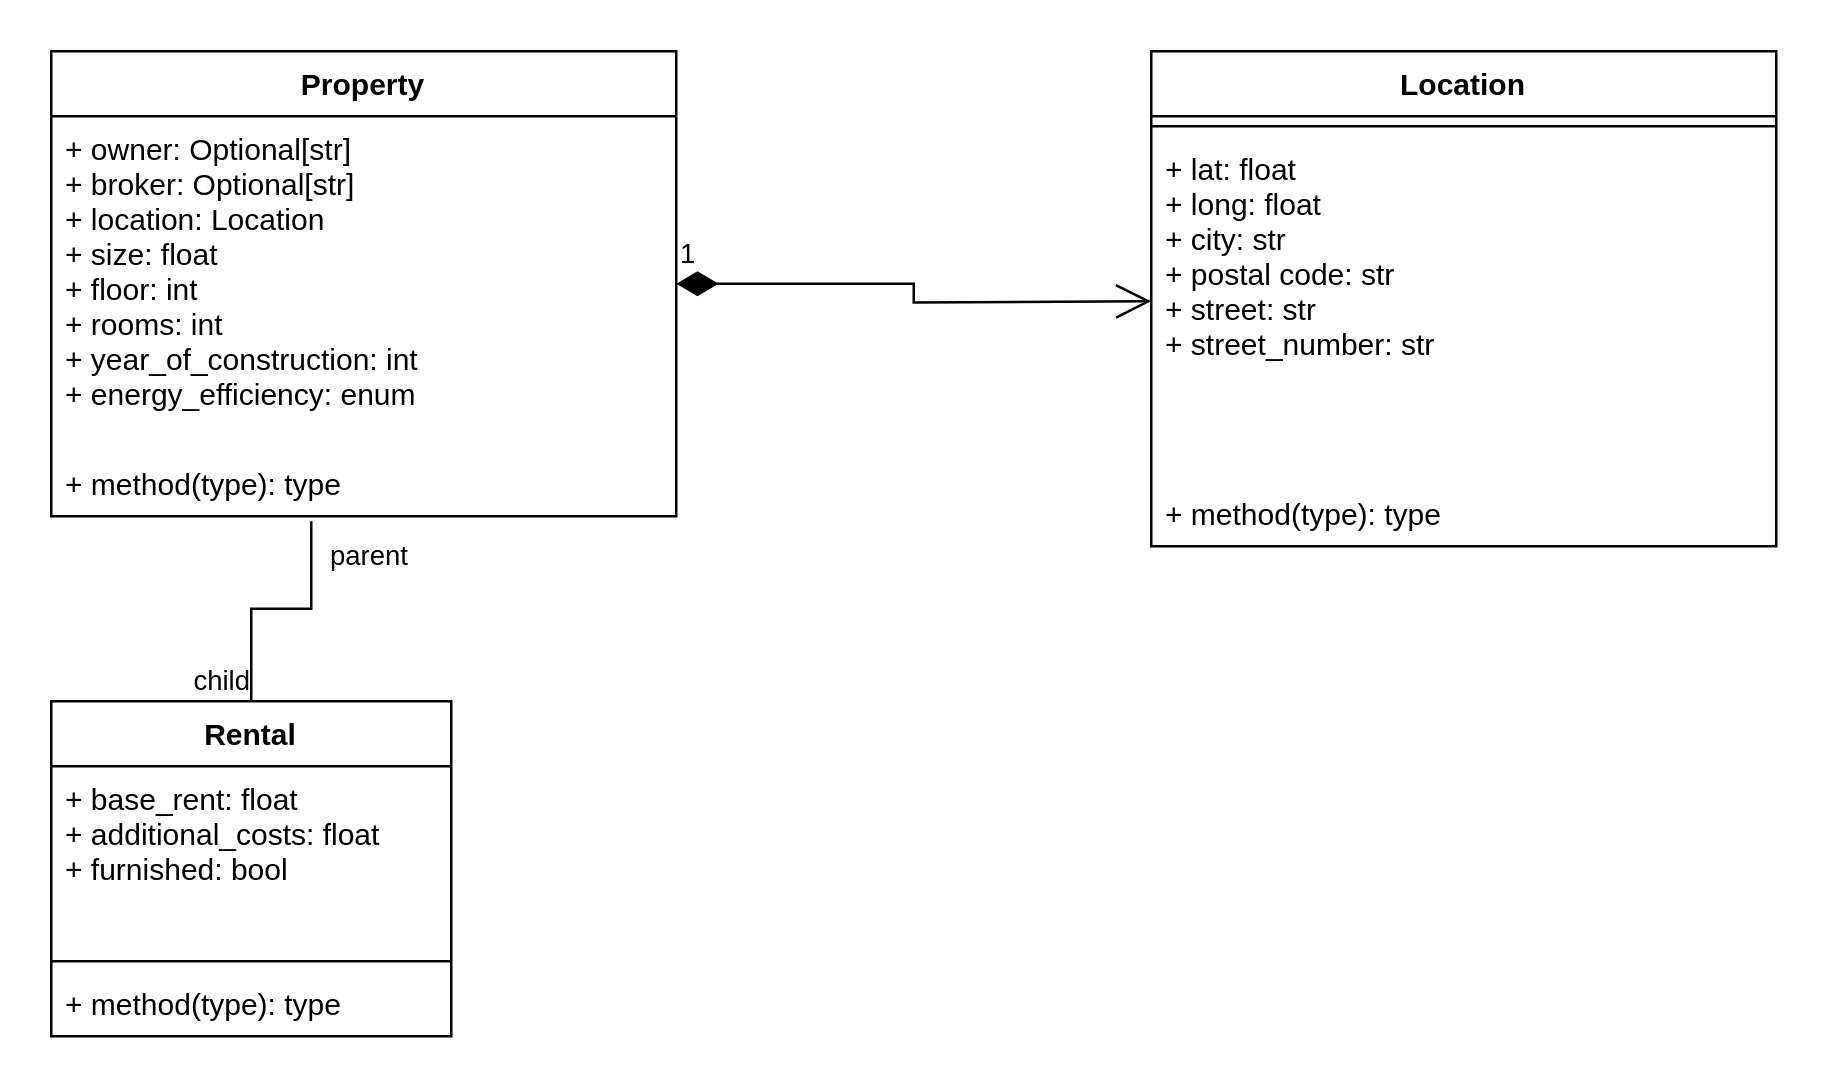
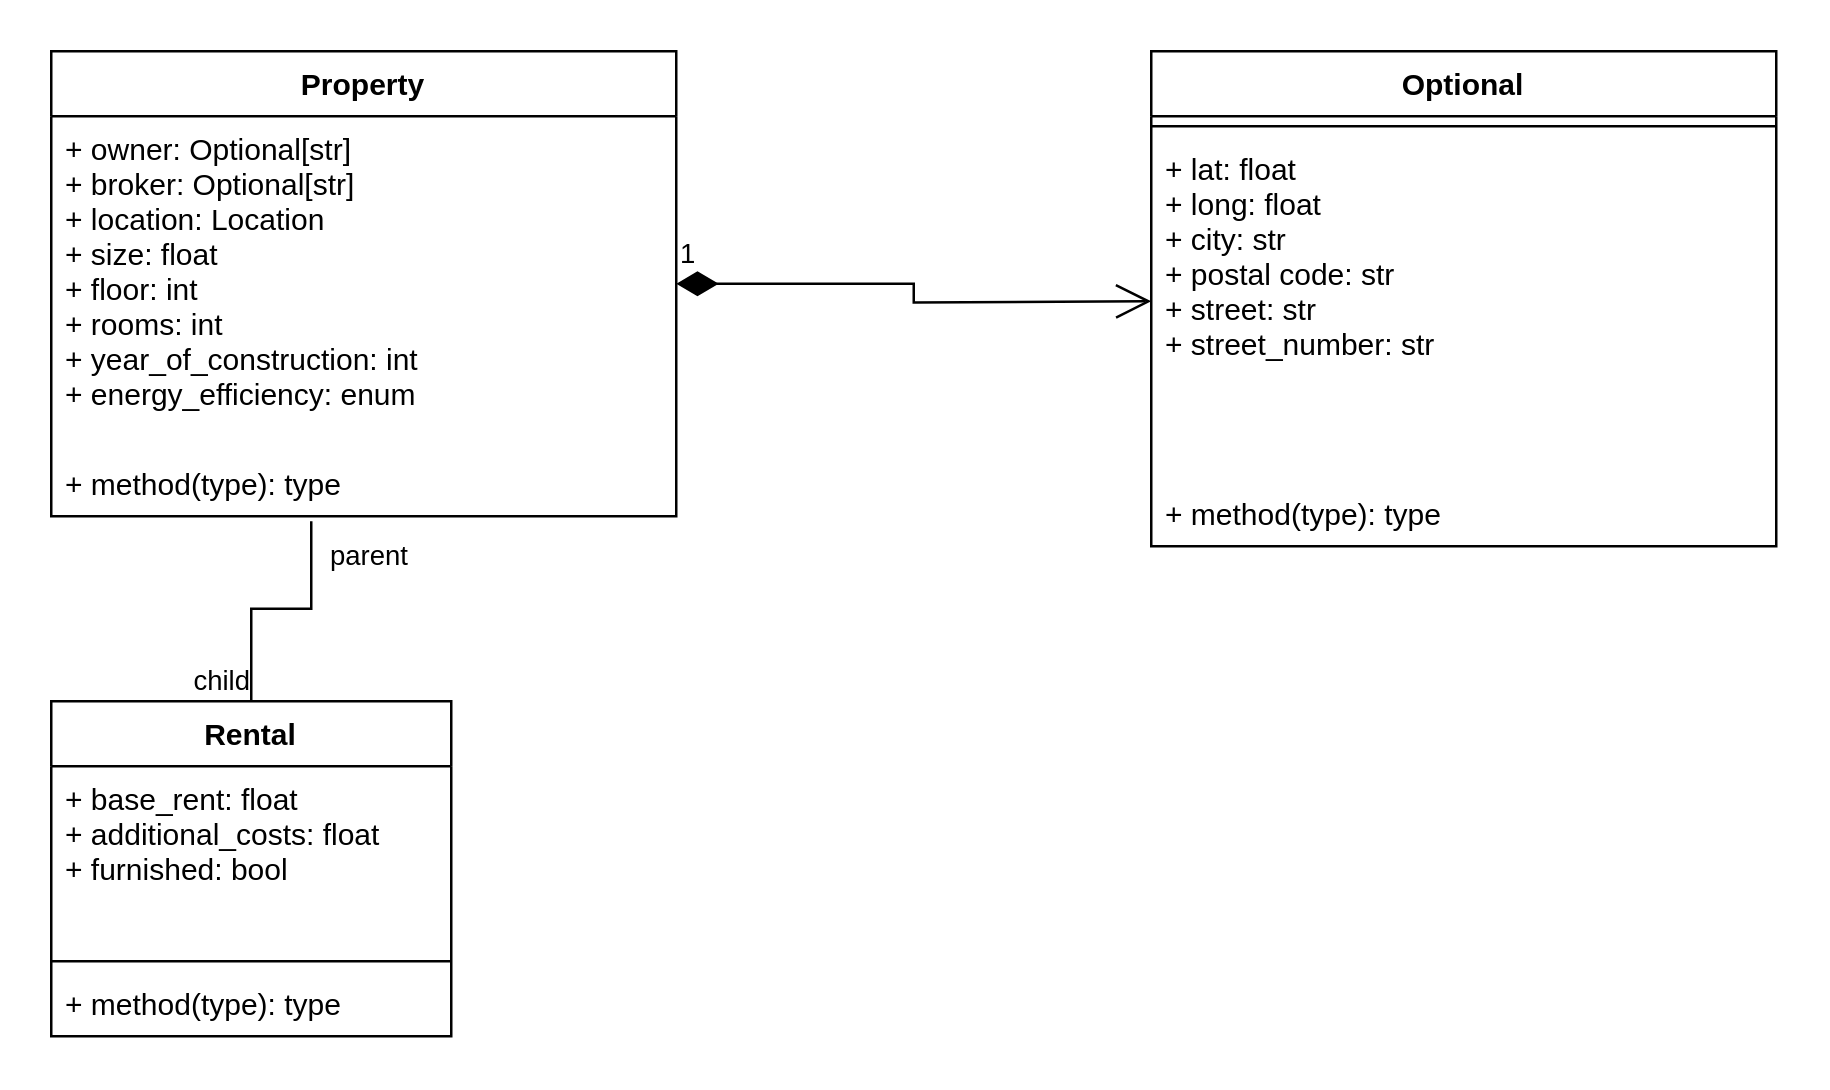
node "Location": label "Location" -> "Optional"
